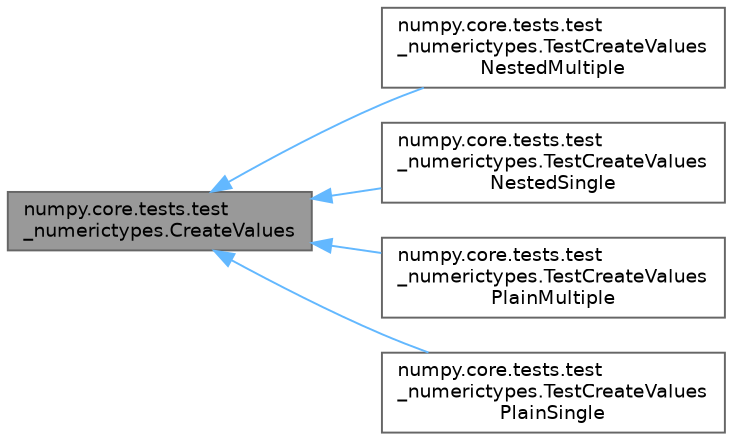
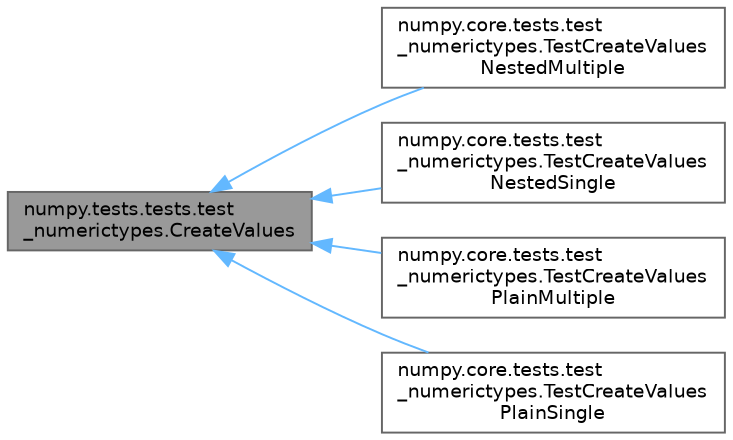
node "numpy.core.tests.test _numerictypes.CreateValues": label "numpy.core.tests.test _numerictypes.CreateValues" -> "numpy.tests.tests.test _numerictypes.CreateValues"
